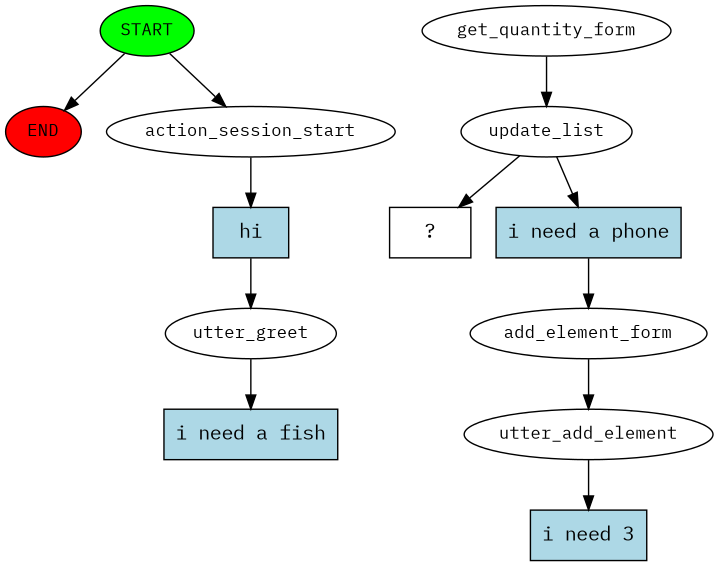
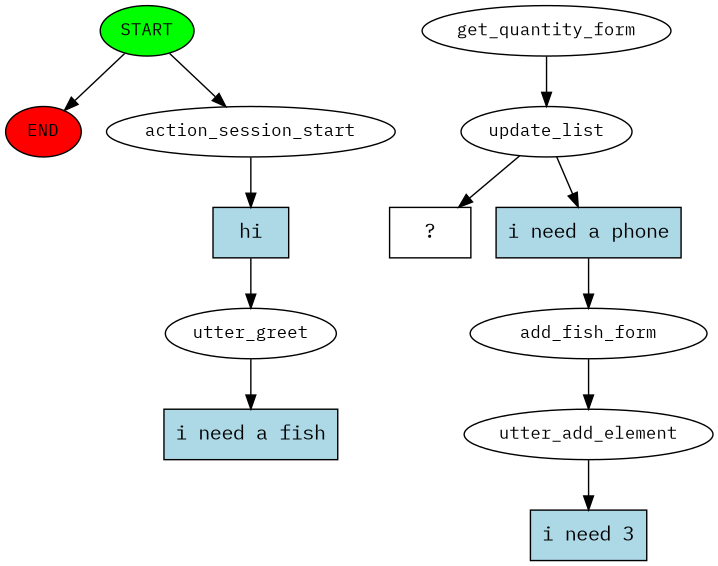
node "add_element_form": label "add_element_form" -> "add_fish_form"
